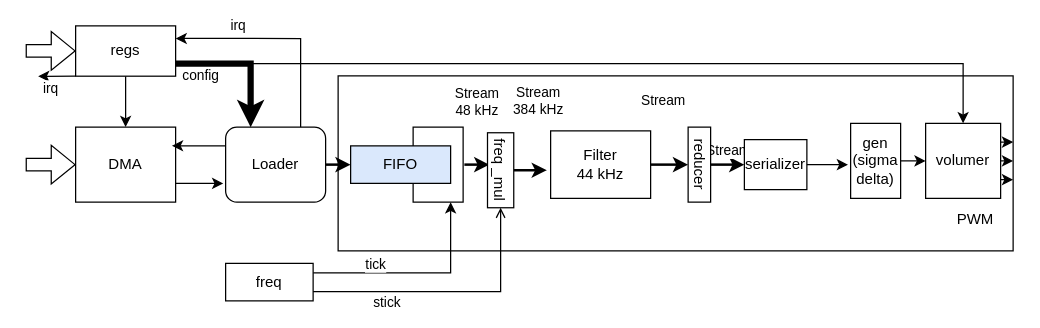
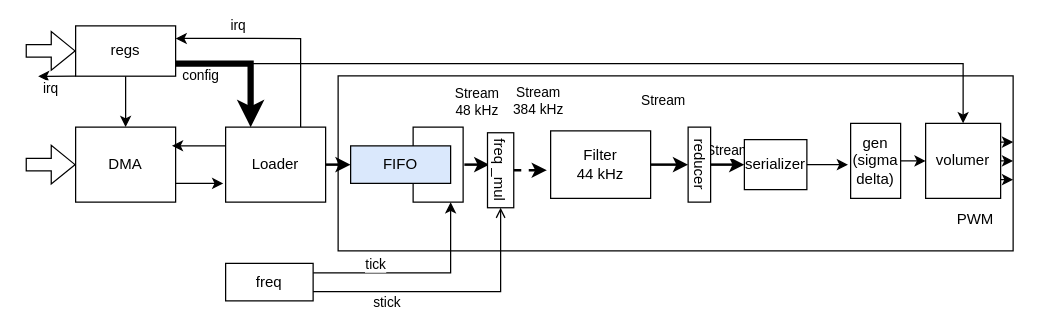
node "Loader": shape rounded rectangle -> rectangle
edge "freq _mul" -> "Filter 44 kHz": style solid -> dashed
